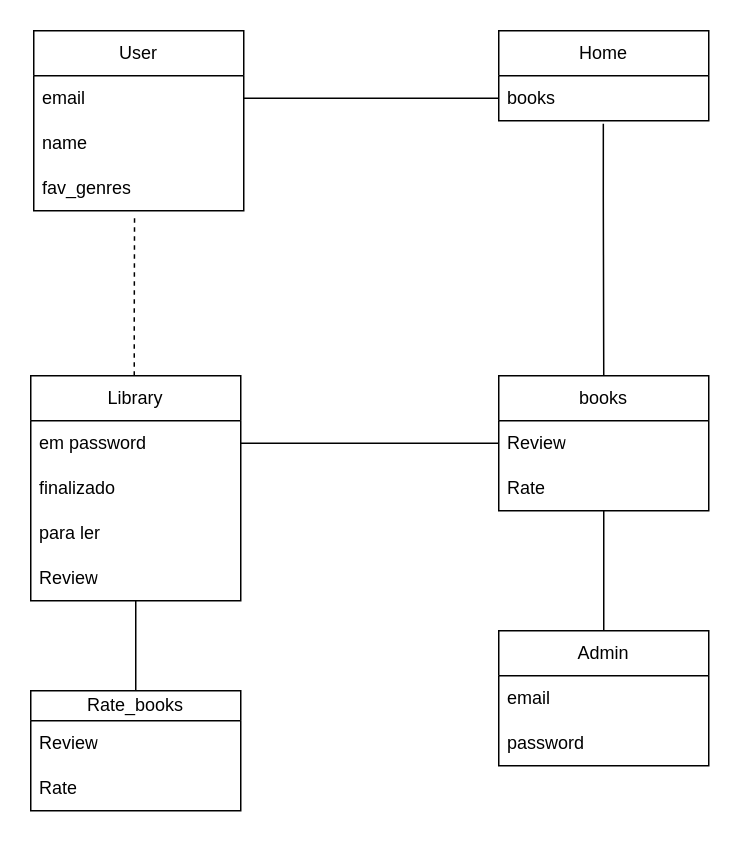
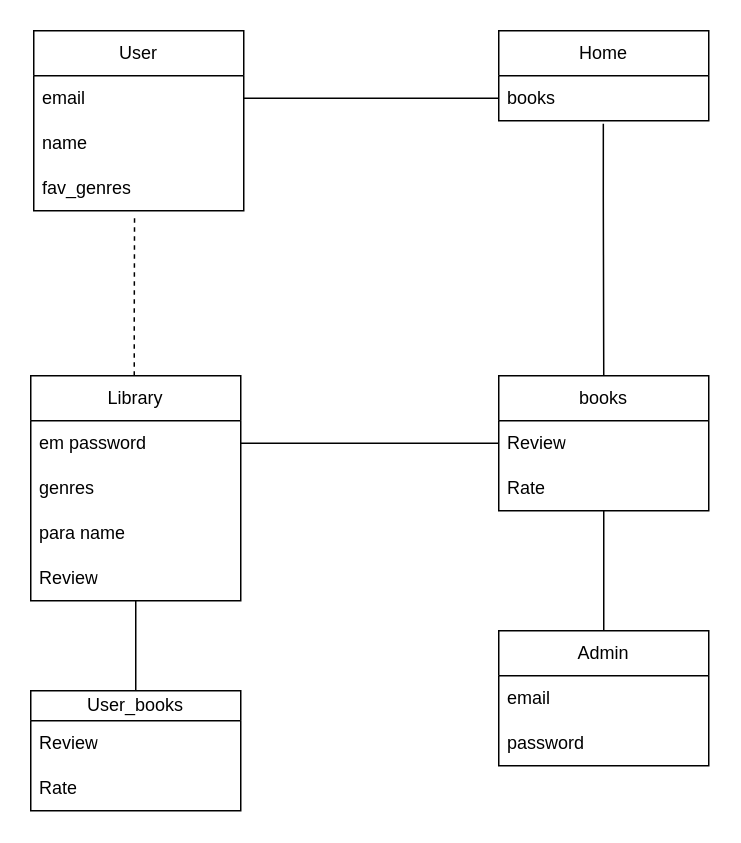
node "finalizado": label "finalizado" -> "genres"
node "para ler": label "para ler" -> "para name"
node "Rate_books": label "Rate_books" -> "User_books"
